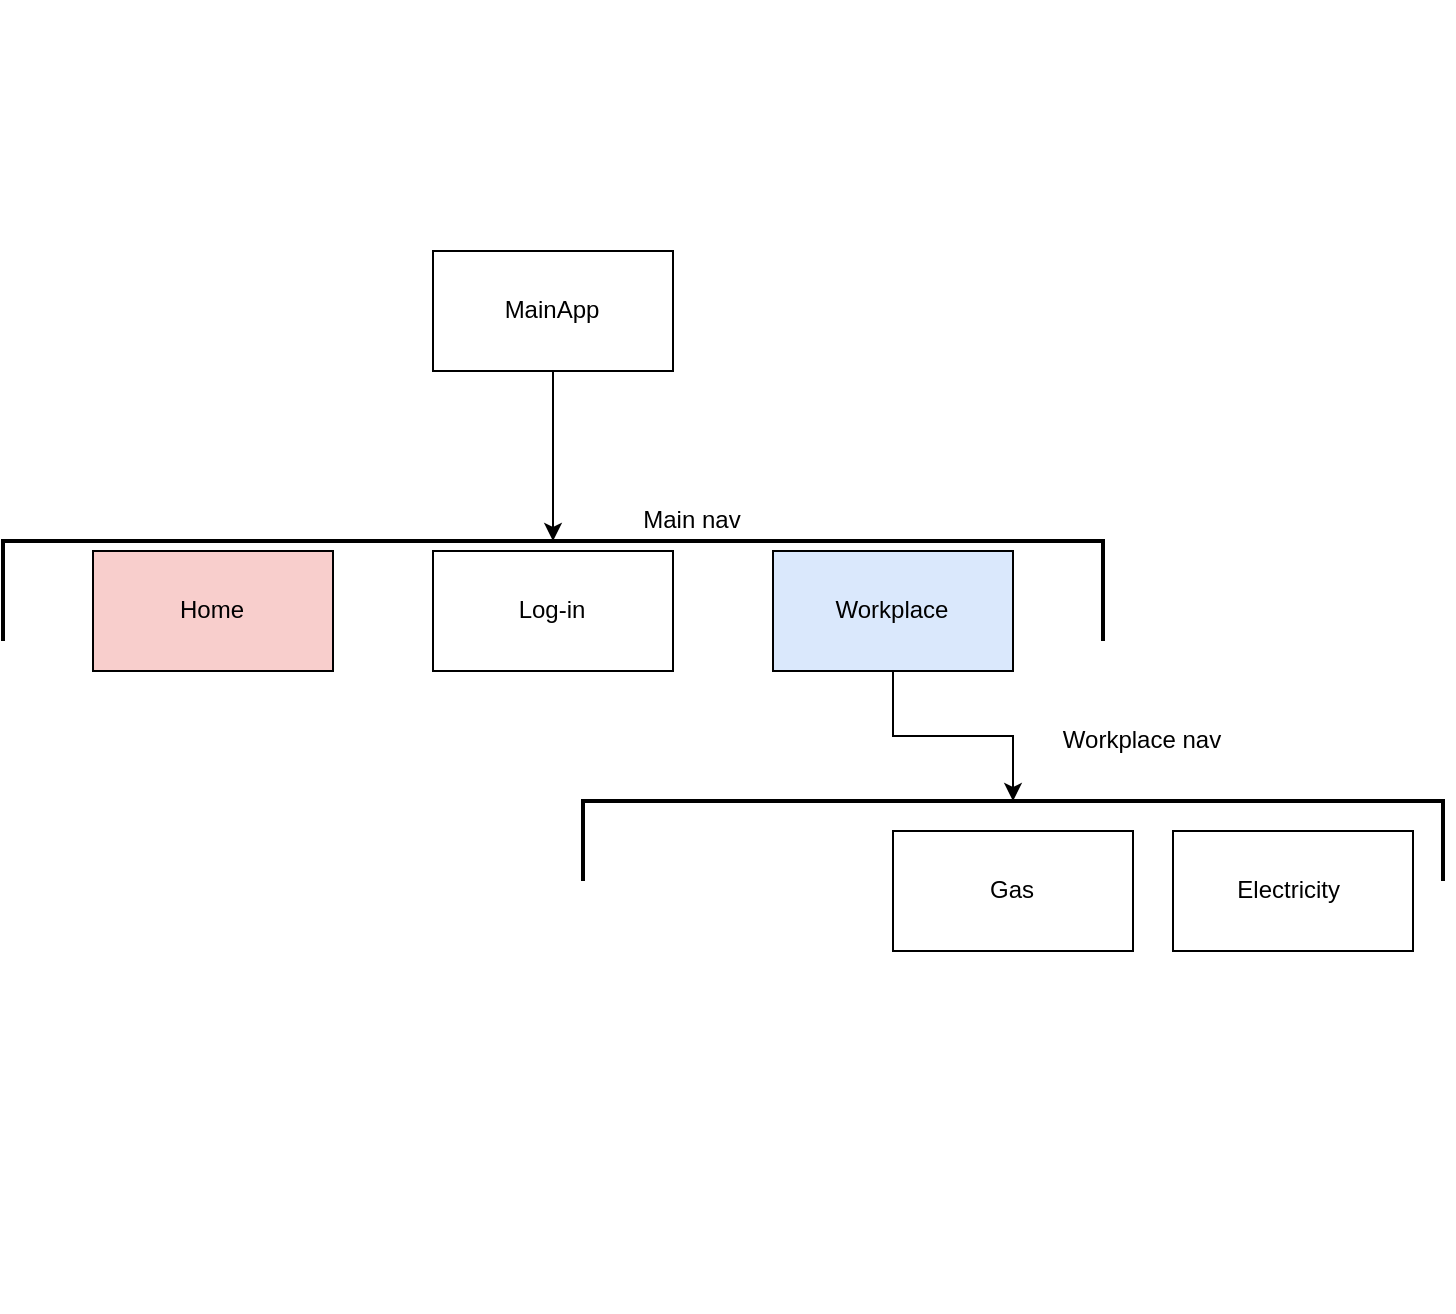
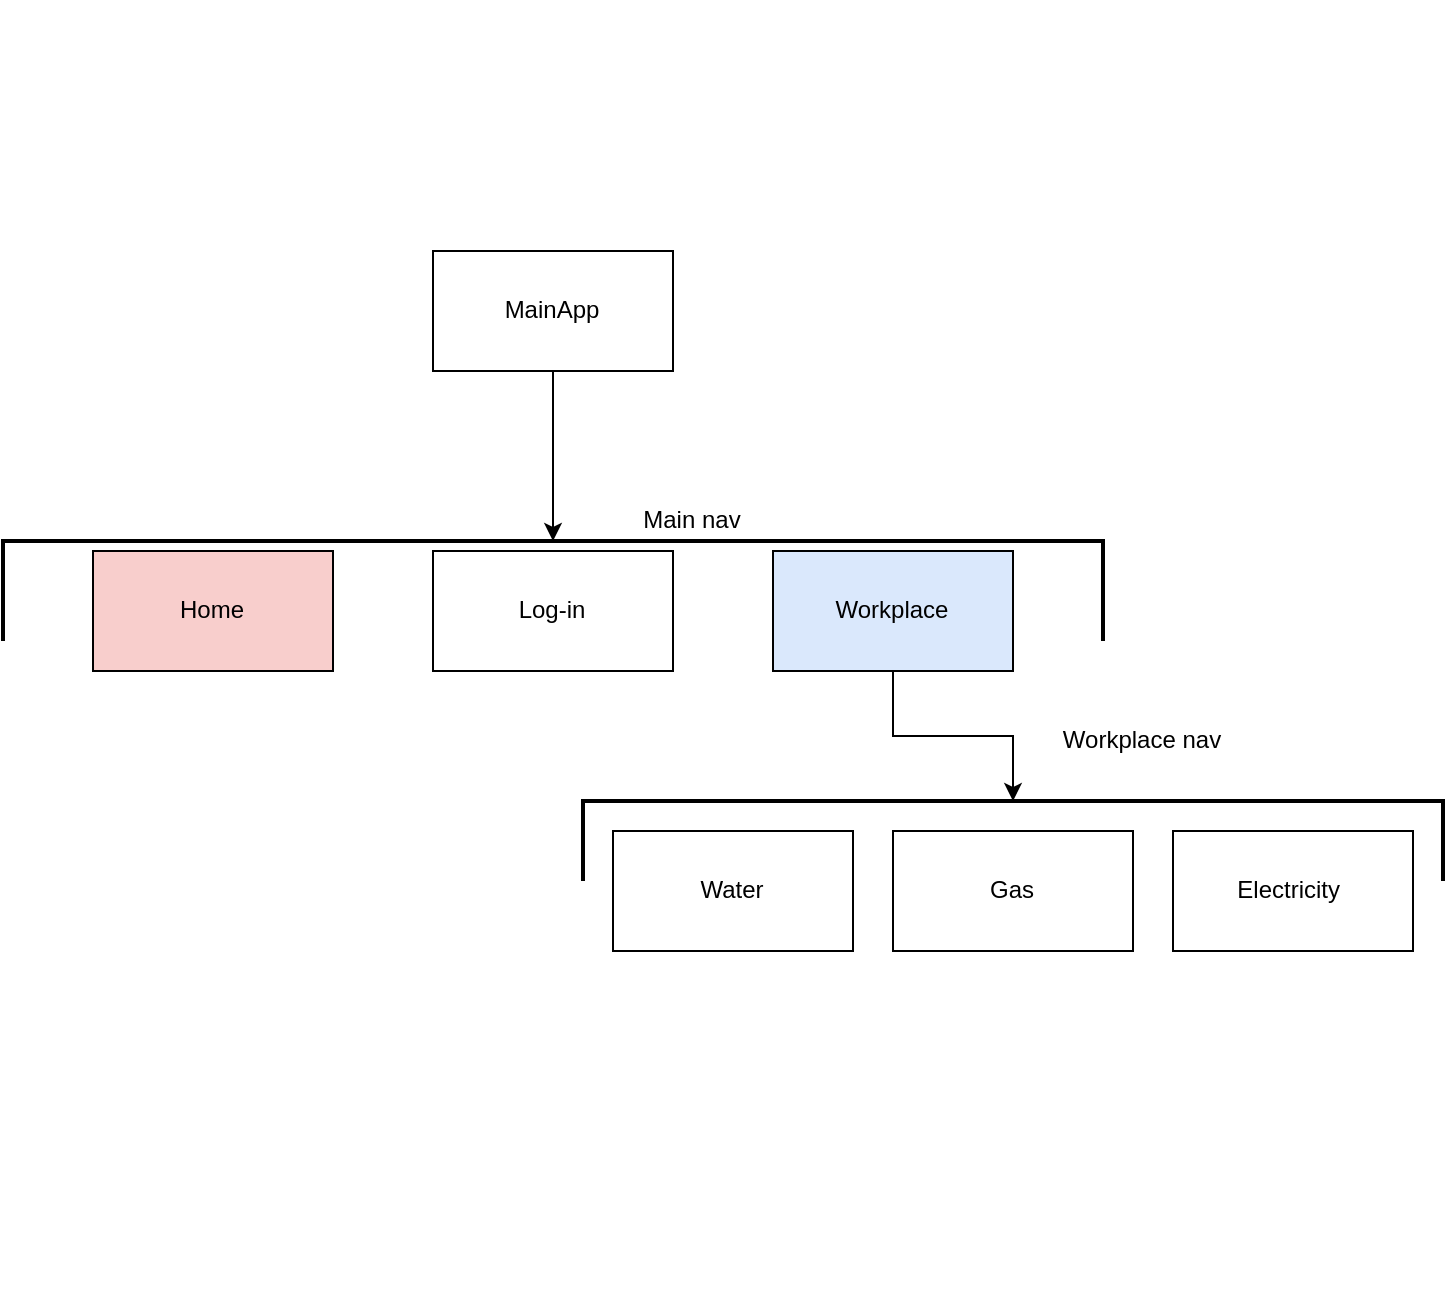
node "Water": added
